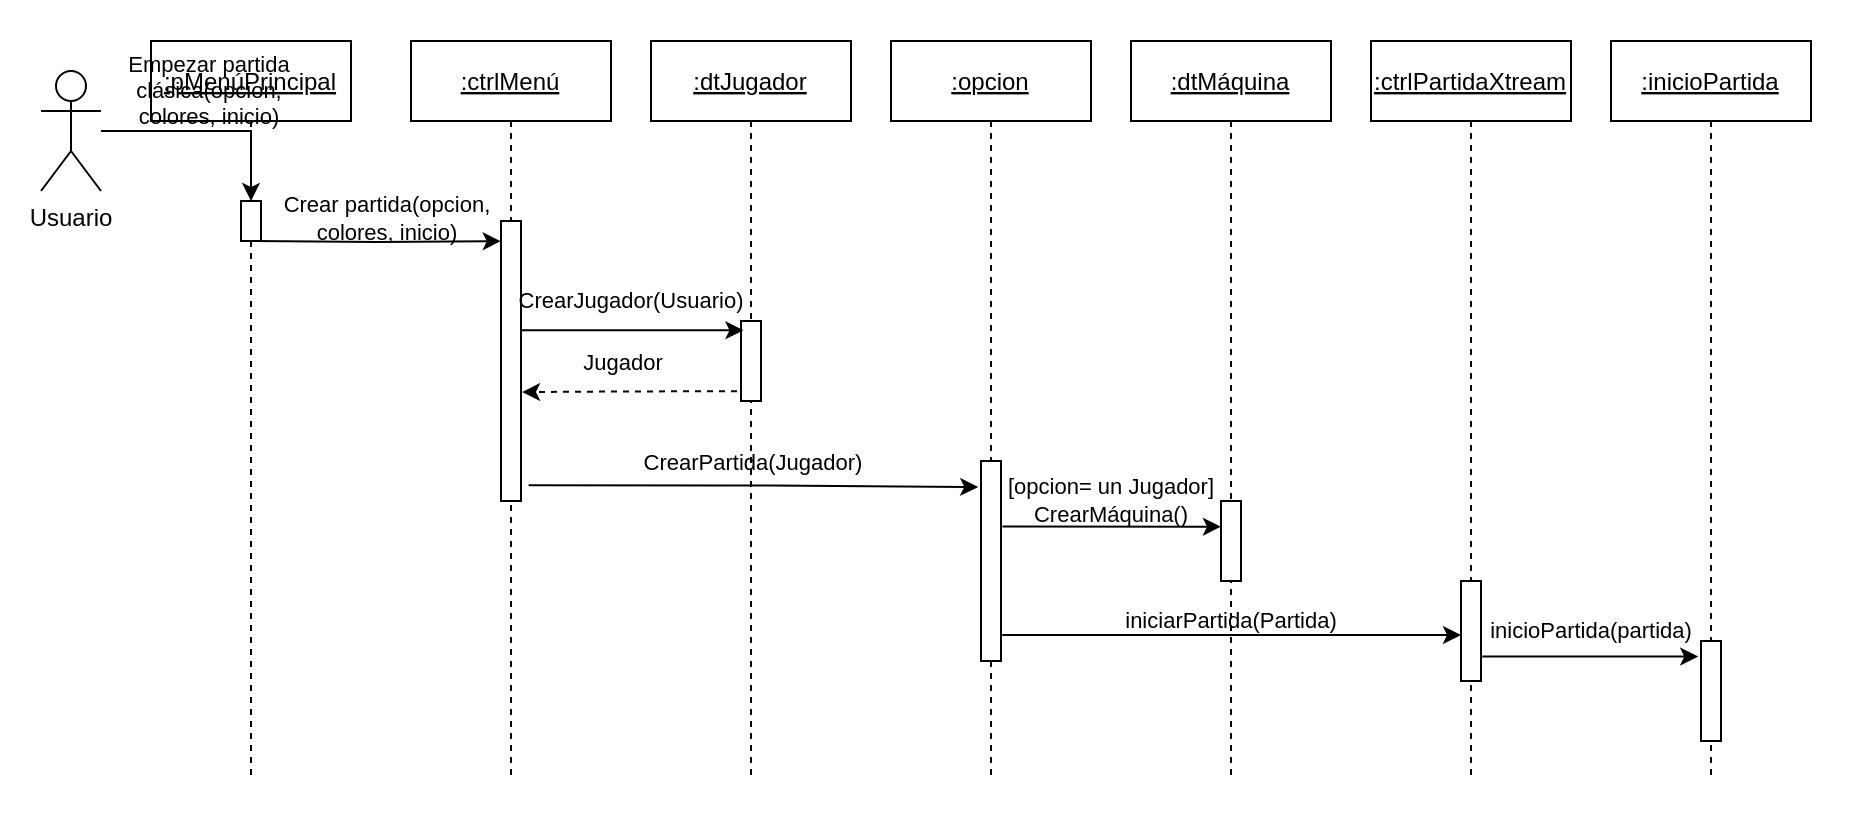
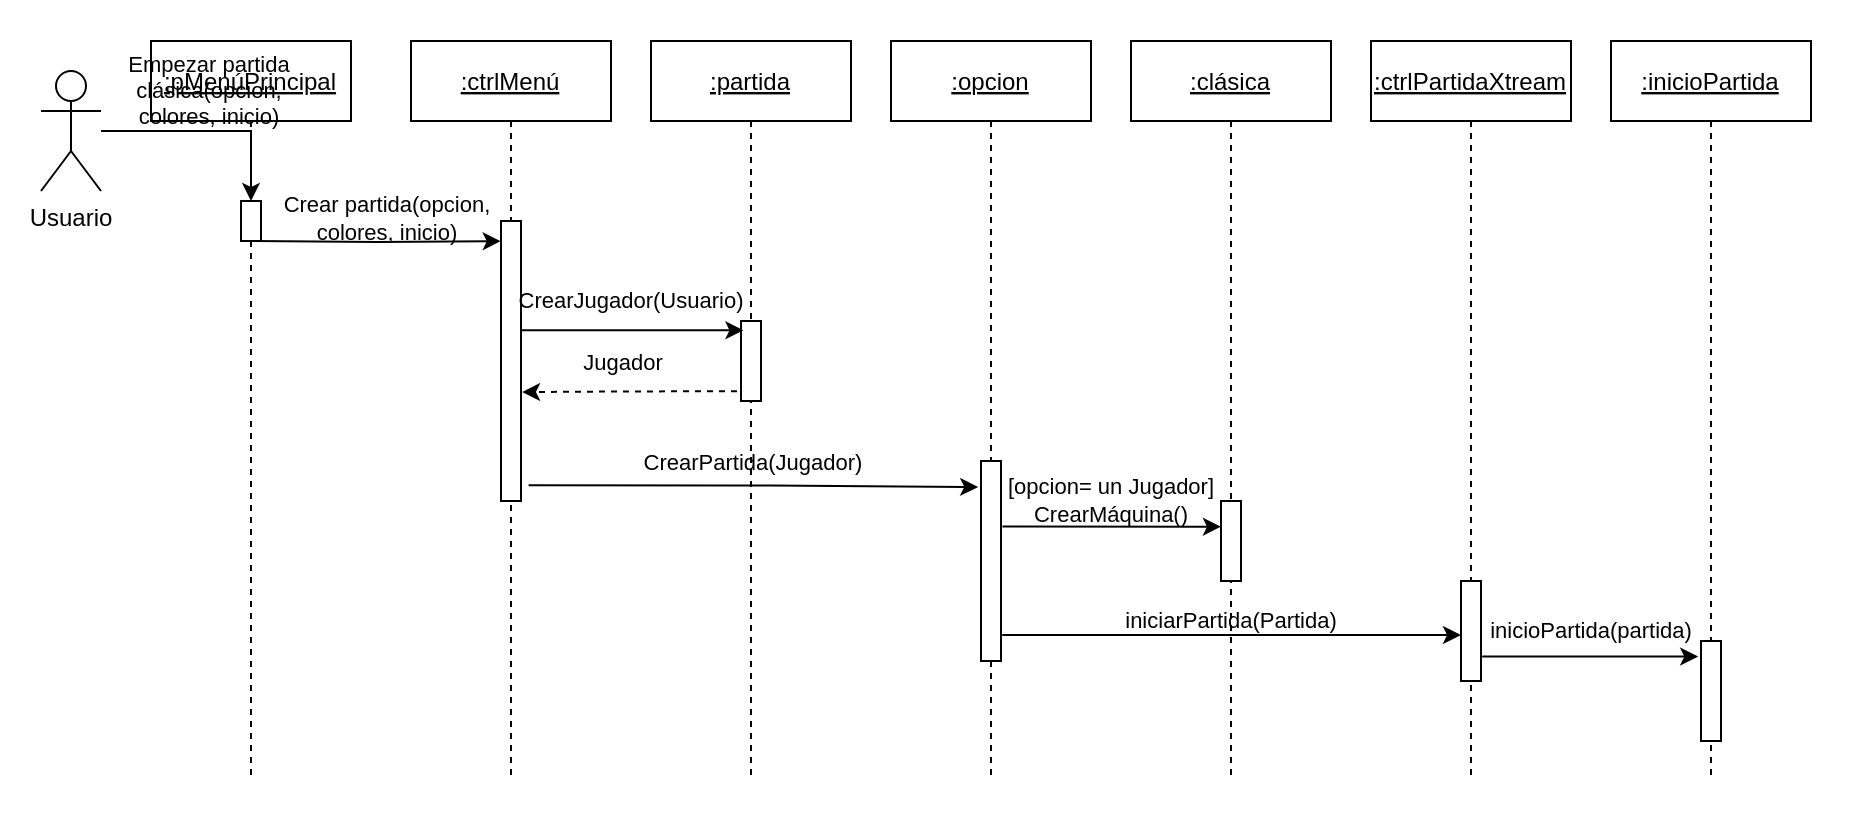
node ":dtJugador": label ":dtJugador" -> ":partida"
node ":dtMáquina": label ":dtMáquina" -> ":clásica"
